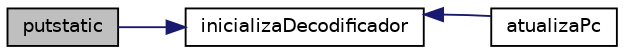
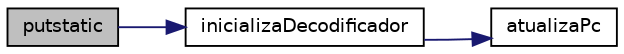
edge "atualizaPc" -> "inicializaDecodificador": reversed
